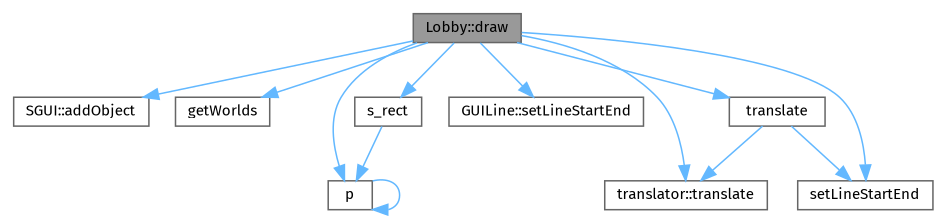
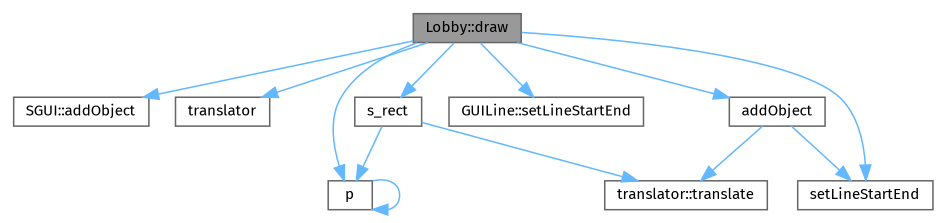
edge "Lobby::draw" -> "translator::translate": now "s_rect" -> "translator::translate"
node "getWorlds": label "getWorlds" -> "translator"
node "translate": label "translate" -> "addObject"
